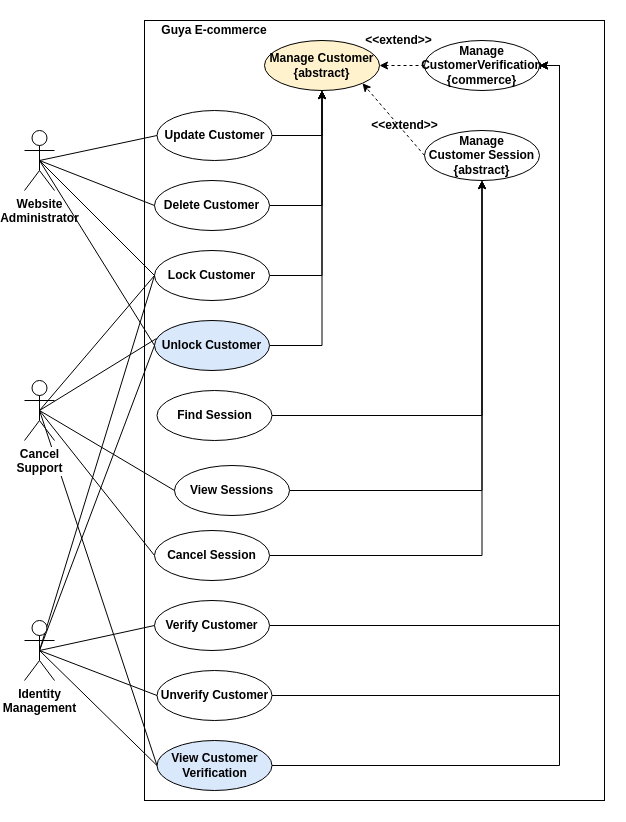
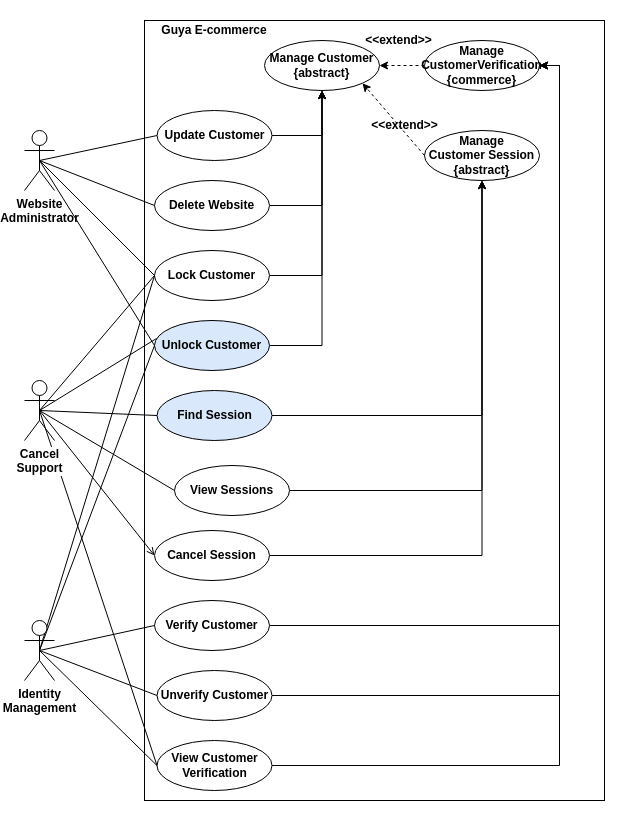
node "Manage Customer {abstract}": fillcolor #fff2cc -> #ffffff
node "Delete Customer": label "Delete Customer" -> "Delete Website"
edge "Cancel Support" -- "Find Session": added
node "Find Session": fillcolor #ffffff -> #dae8fc
edge "Cancel Support" -- "Cancel Session": arrowhead none -> open
node "View Customer Verification": fillcolor #dae8fc -> #ffffff
